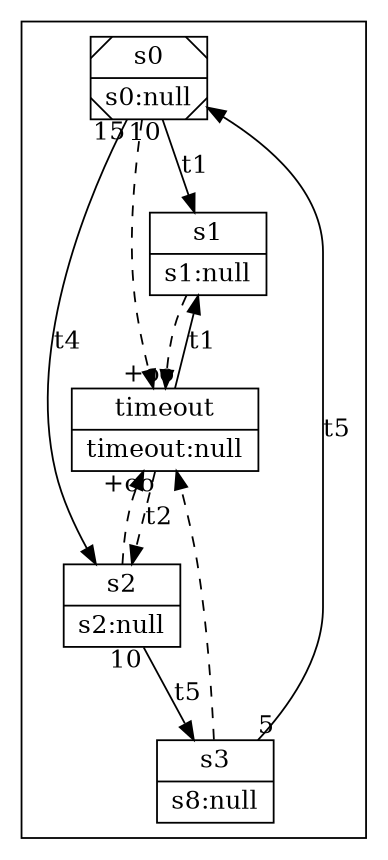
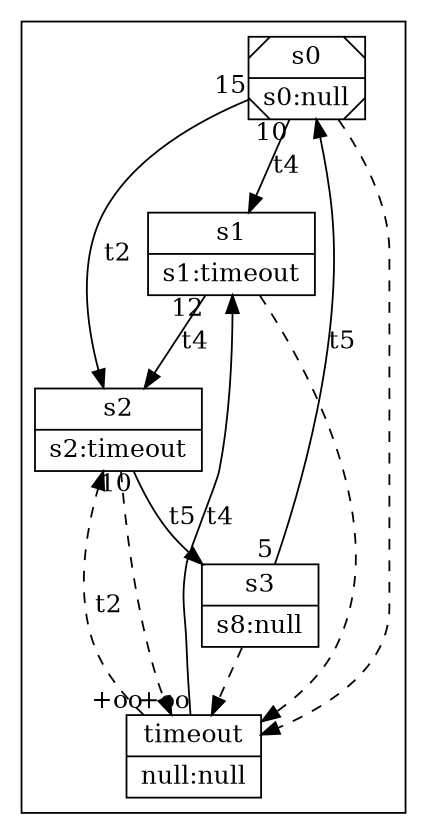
edge "s0" -> "s1": label "t1" -> "t4"
node "s1": text "s1:null" -> "s1:timeout"
edge "s1" -> "s2": added, label "t4"
edge "s0" -> "s2": label "t4" -> "t2"
edge "timeout" -> "s1": label "t1" -> "t4"
node "timeout": text "timeout:null" -> "null:null"
node "s2": text "s2:null" -> "s2:timeout"
